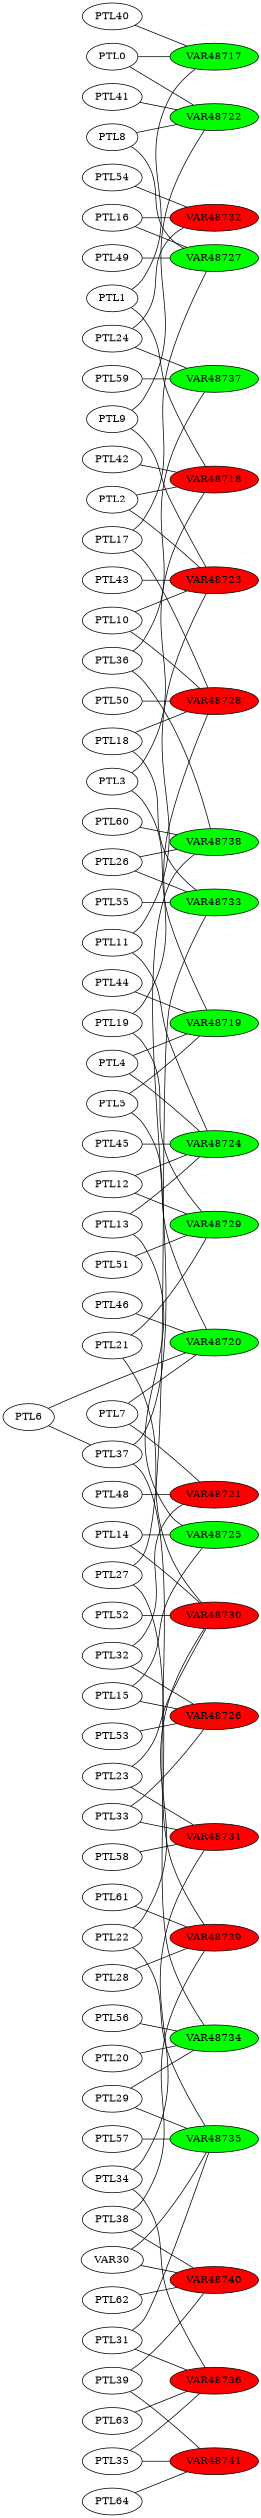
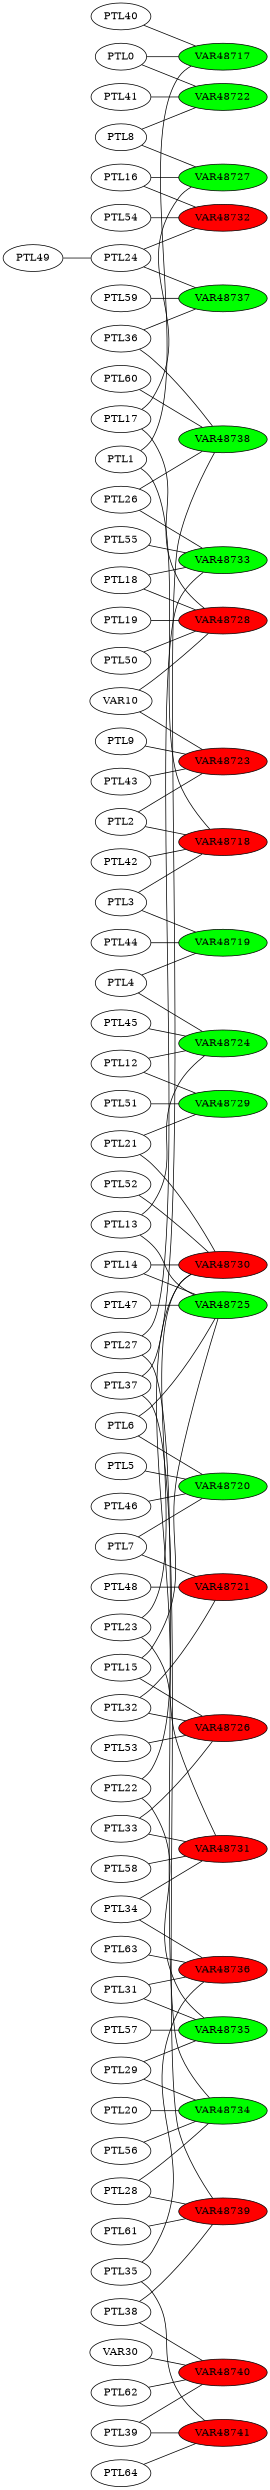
edge "PTL49" -- "VAR48727": now "PTL49" -- "PTL24"
edge "VAR48722" -- "PTL9": removed
node "PTL10": label "PTL10" -> "VAR10"
node "PTL11": removed
edge "VAR48719" -- "PTL5": removed
edge "PTL19" -- "VAR48729": removed
node "PTL47": added
edge "PTL6" -- "PTL37": now "PTL6" -- "VAR48725"
edge "VAR48734" -- "PTL28": added
edge "VAR48735" -- "VAR30": removed
